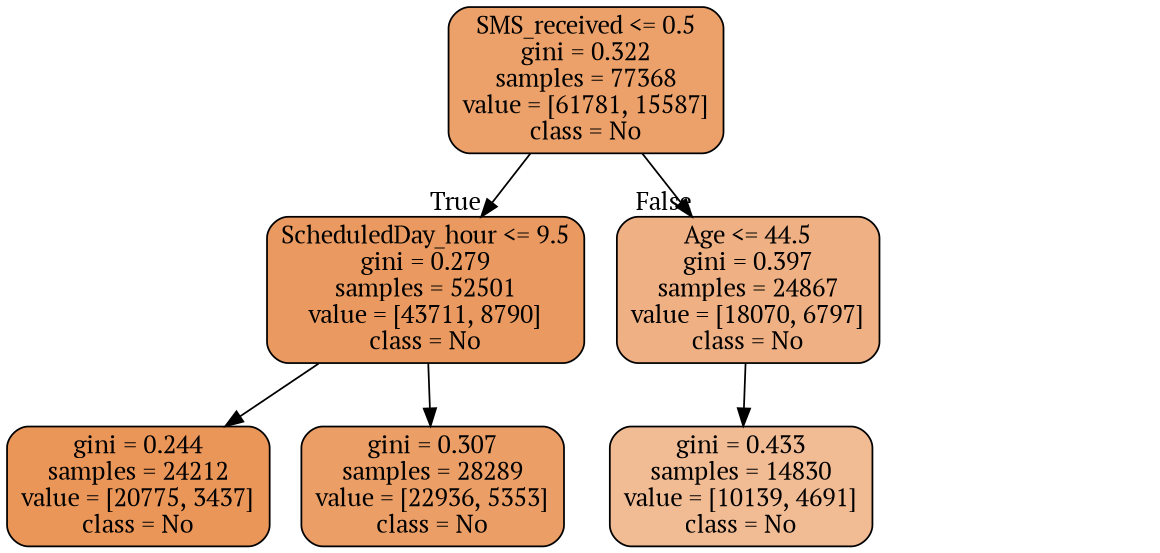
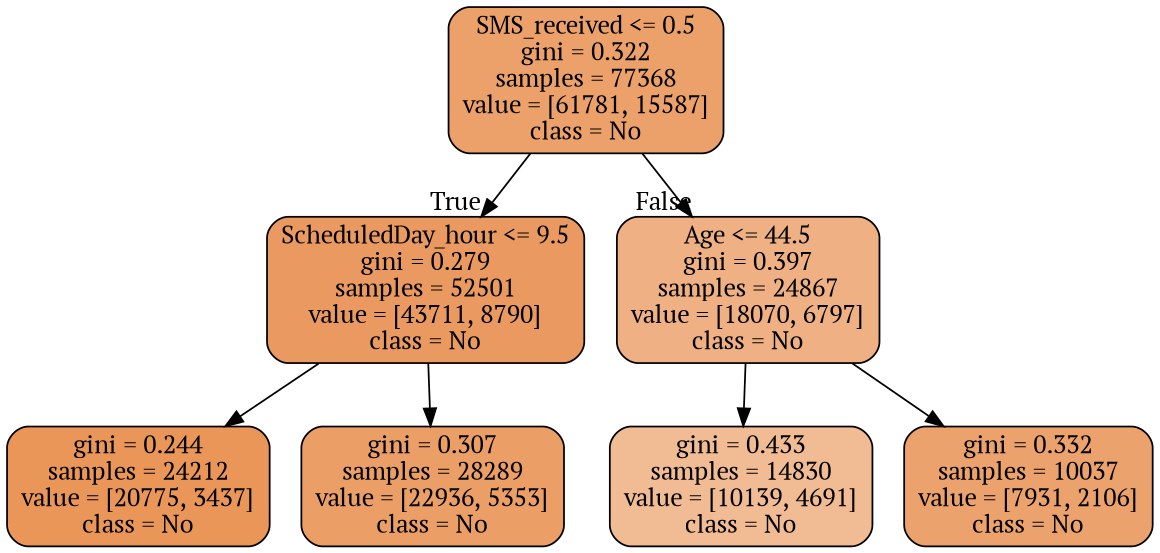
node "gini = 0.332 samples = 10037 value = [7931, 2106] class = No": added
